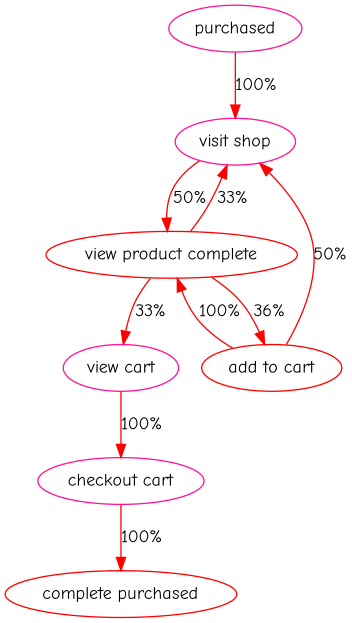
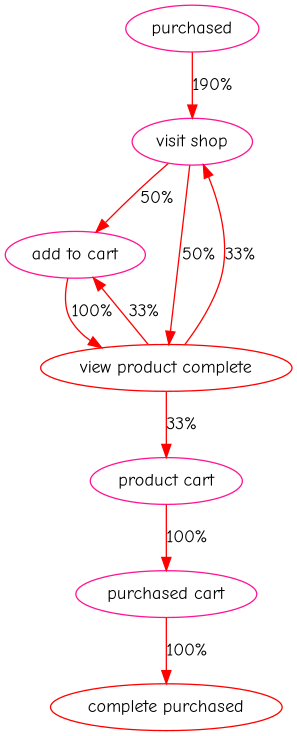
edge "purchased" -> "visit shop": label "100%" -> "190%"
edge "add to cart" -> "visit shop": reversed
edge "view product complete" -> "add to cart": label "36%" -> "33%"
node "view cart": label "view cart" -> "product cart"
node "add to cart": color red -> deeppink
node "checkout cart": label "checkout cart" -> "purchased cart"
